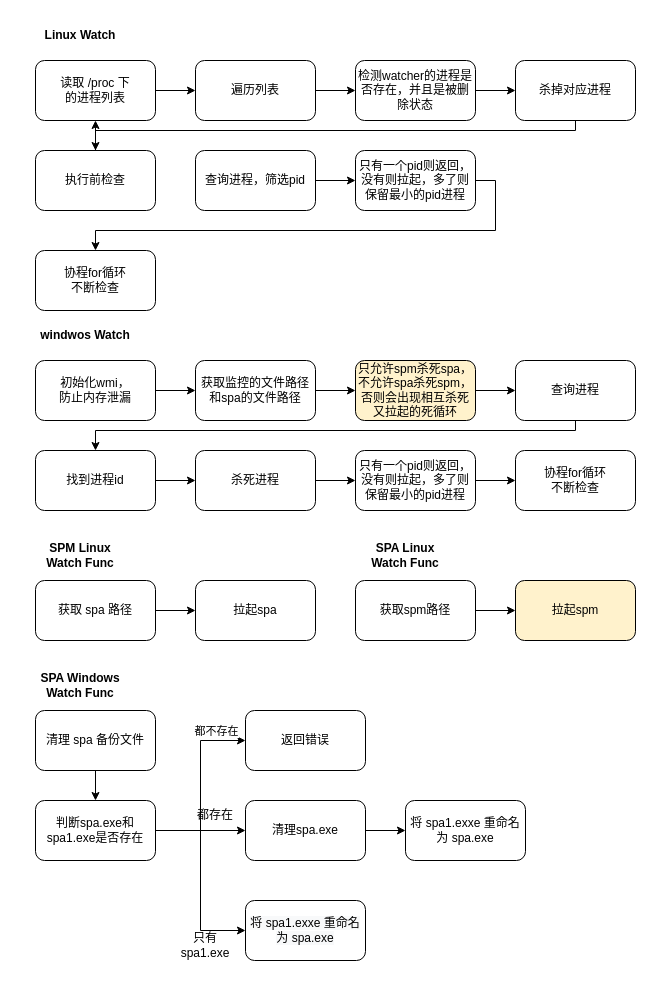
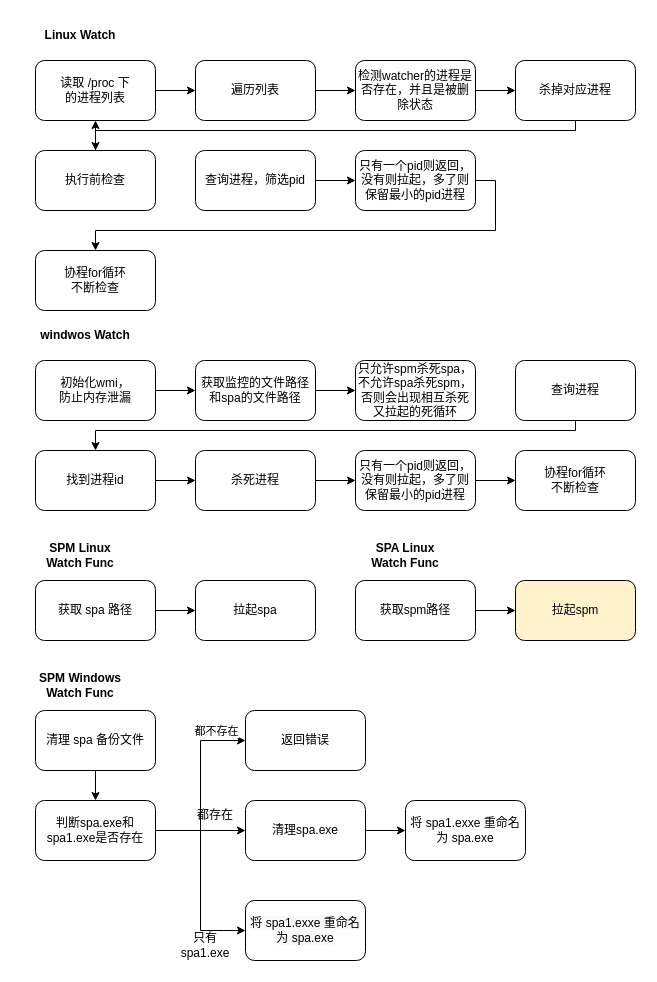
node "只允许spm杀死spa，不允许spa杀死spm，否则会出现相互杀死又拉起的死循环": fillcolor #fff2cc -> #ffffff
edge "只允许spm杀死spa，不允许spa杀死spm，否则会出现相互杀死又拉起的死循环" -> "查询进程": removed
node "SPA Windows Watch Func": label "SPA Windows Watch Func" -> "SPM Windows Watch Func"
